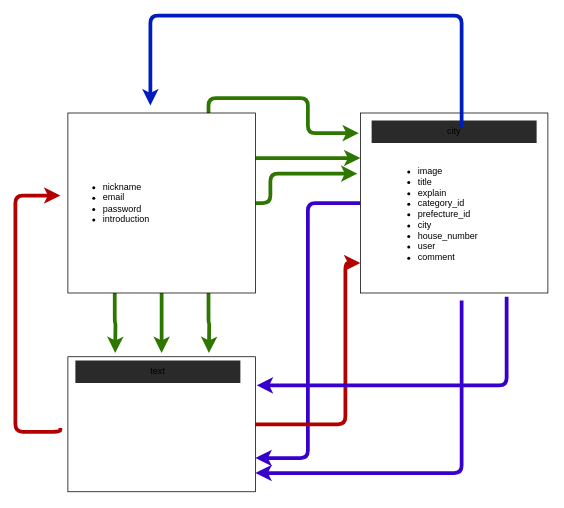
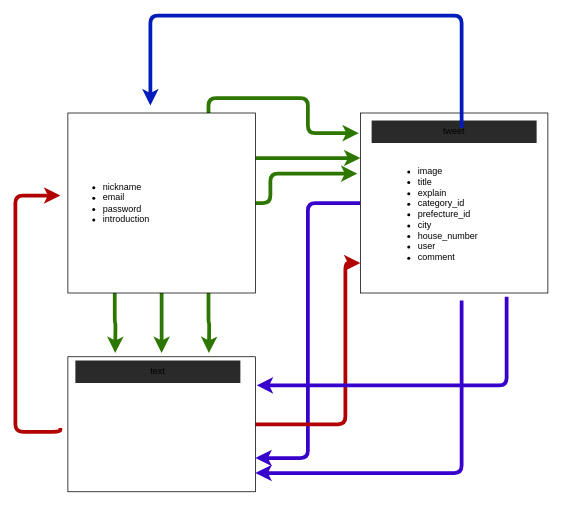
node "city": label "city" -> "tweet"
